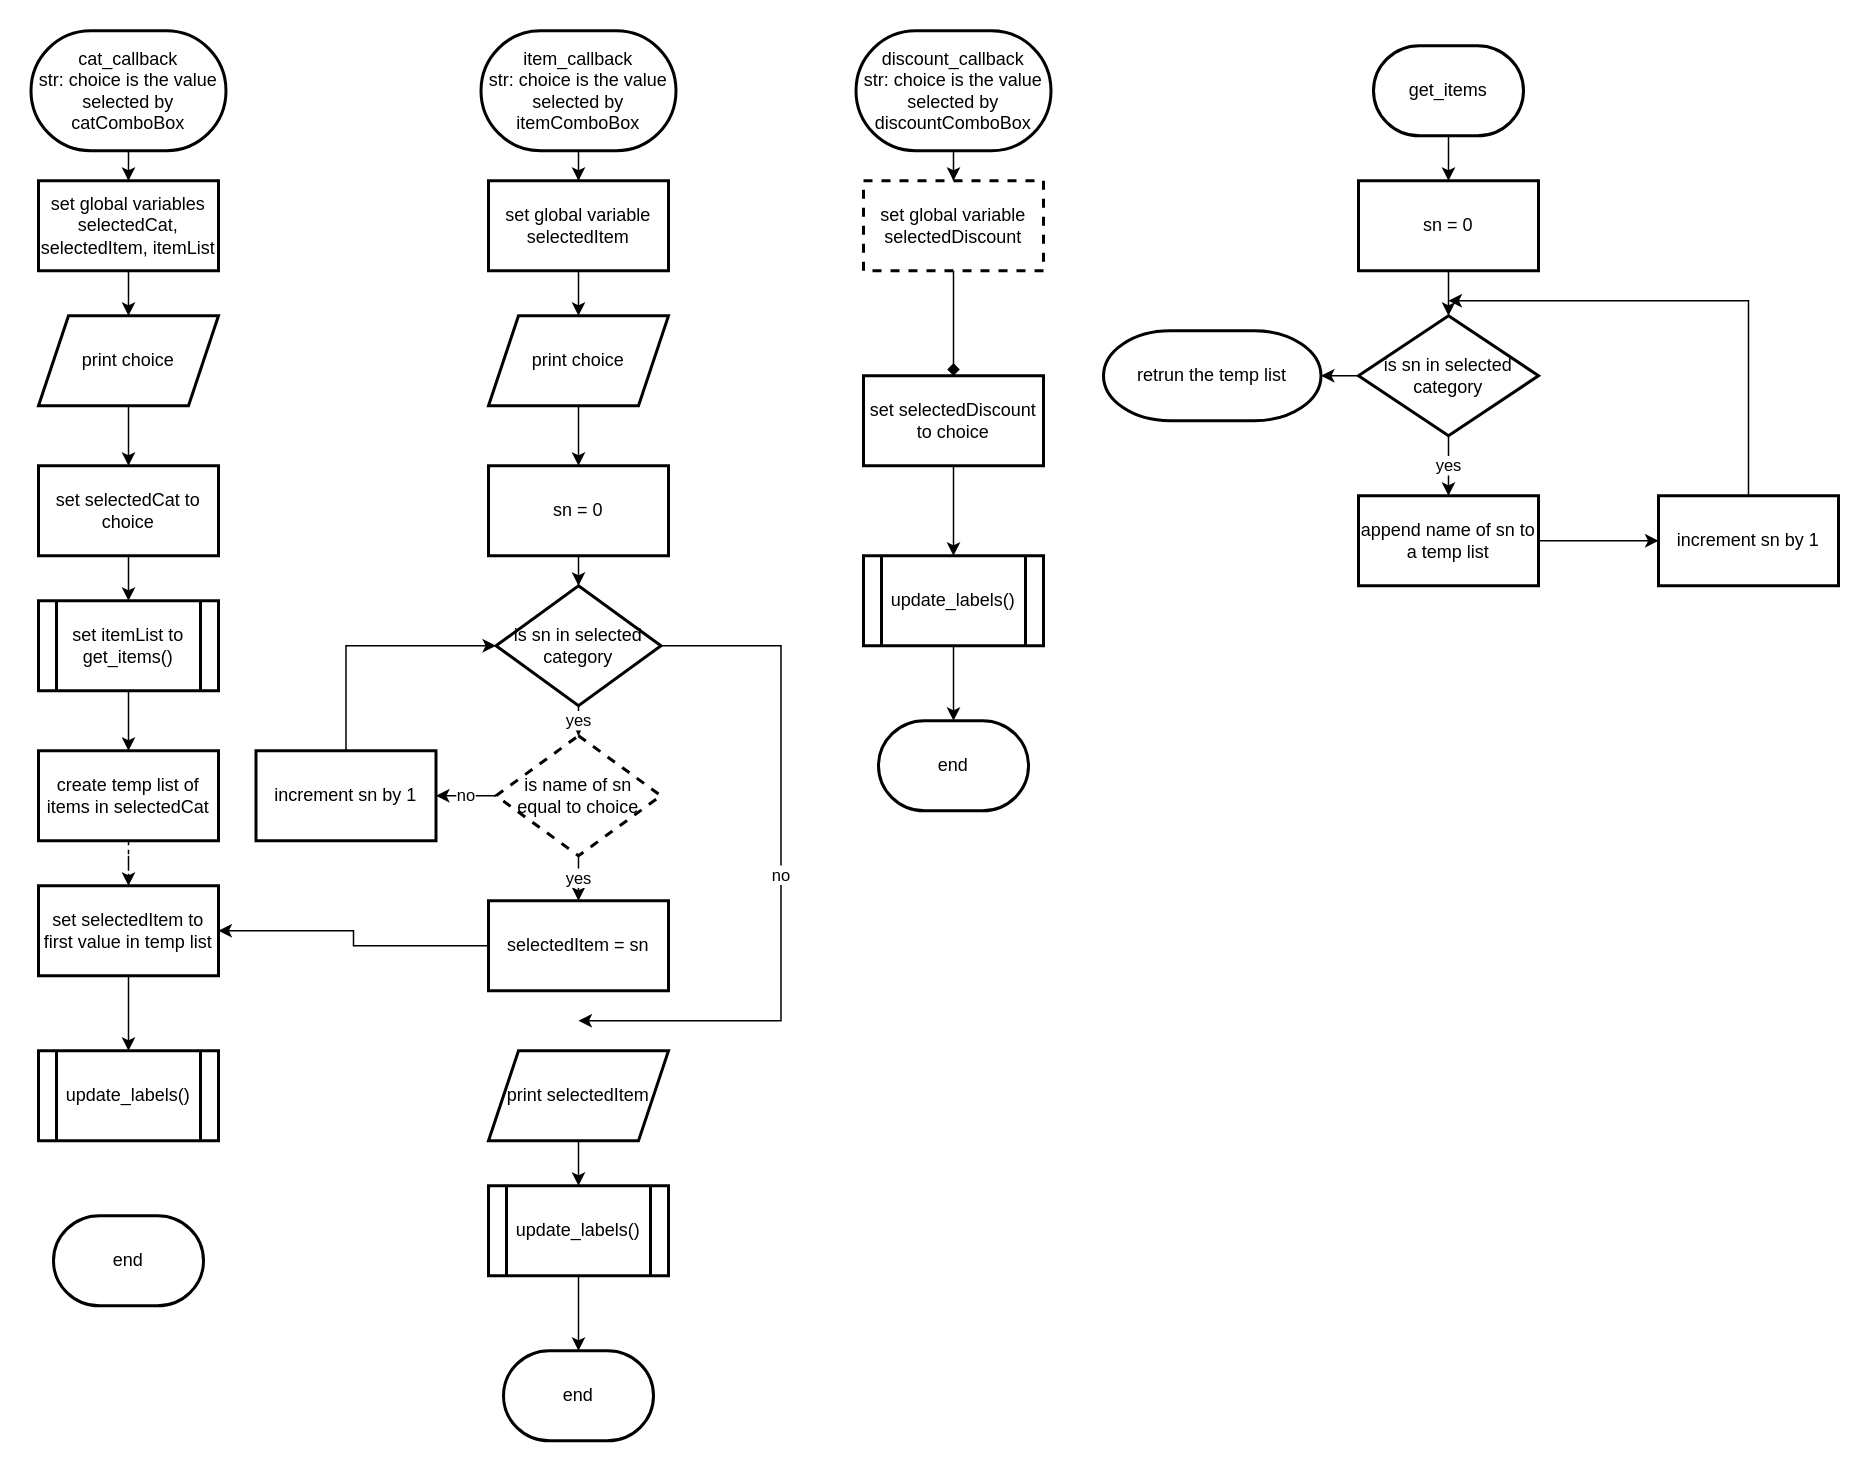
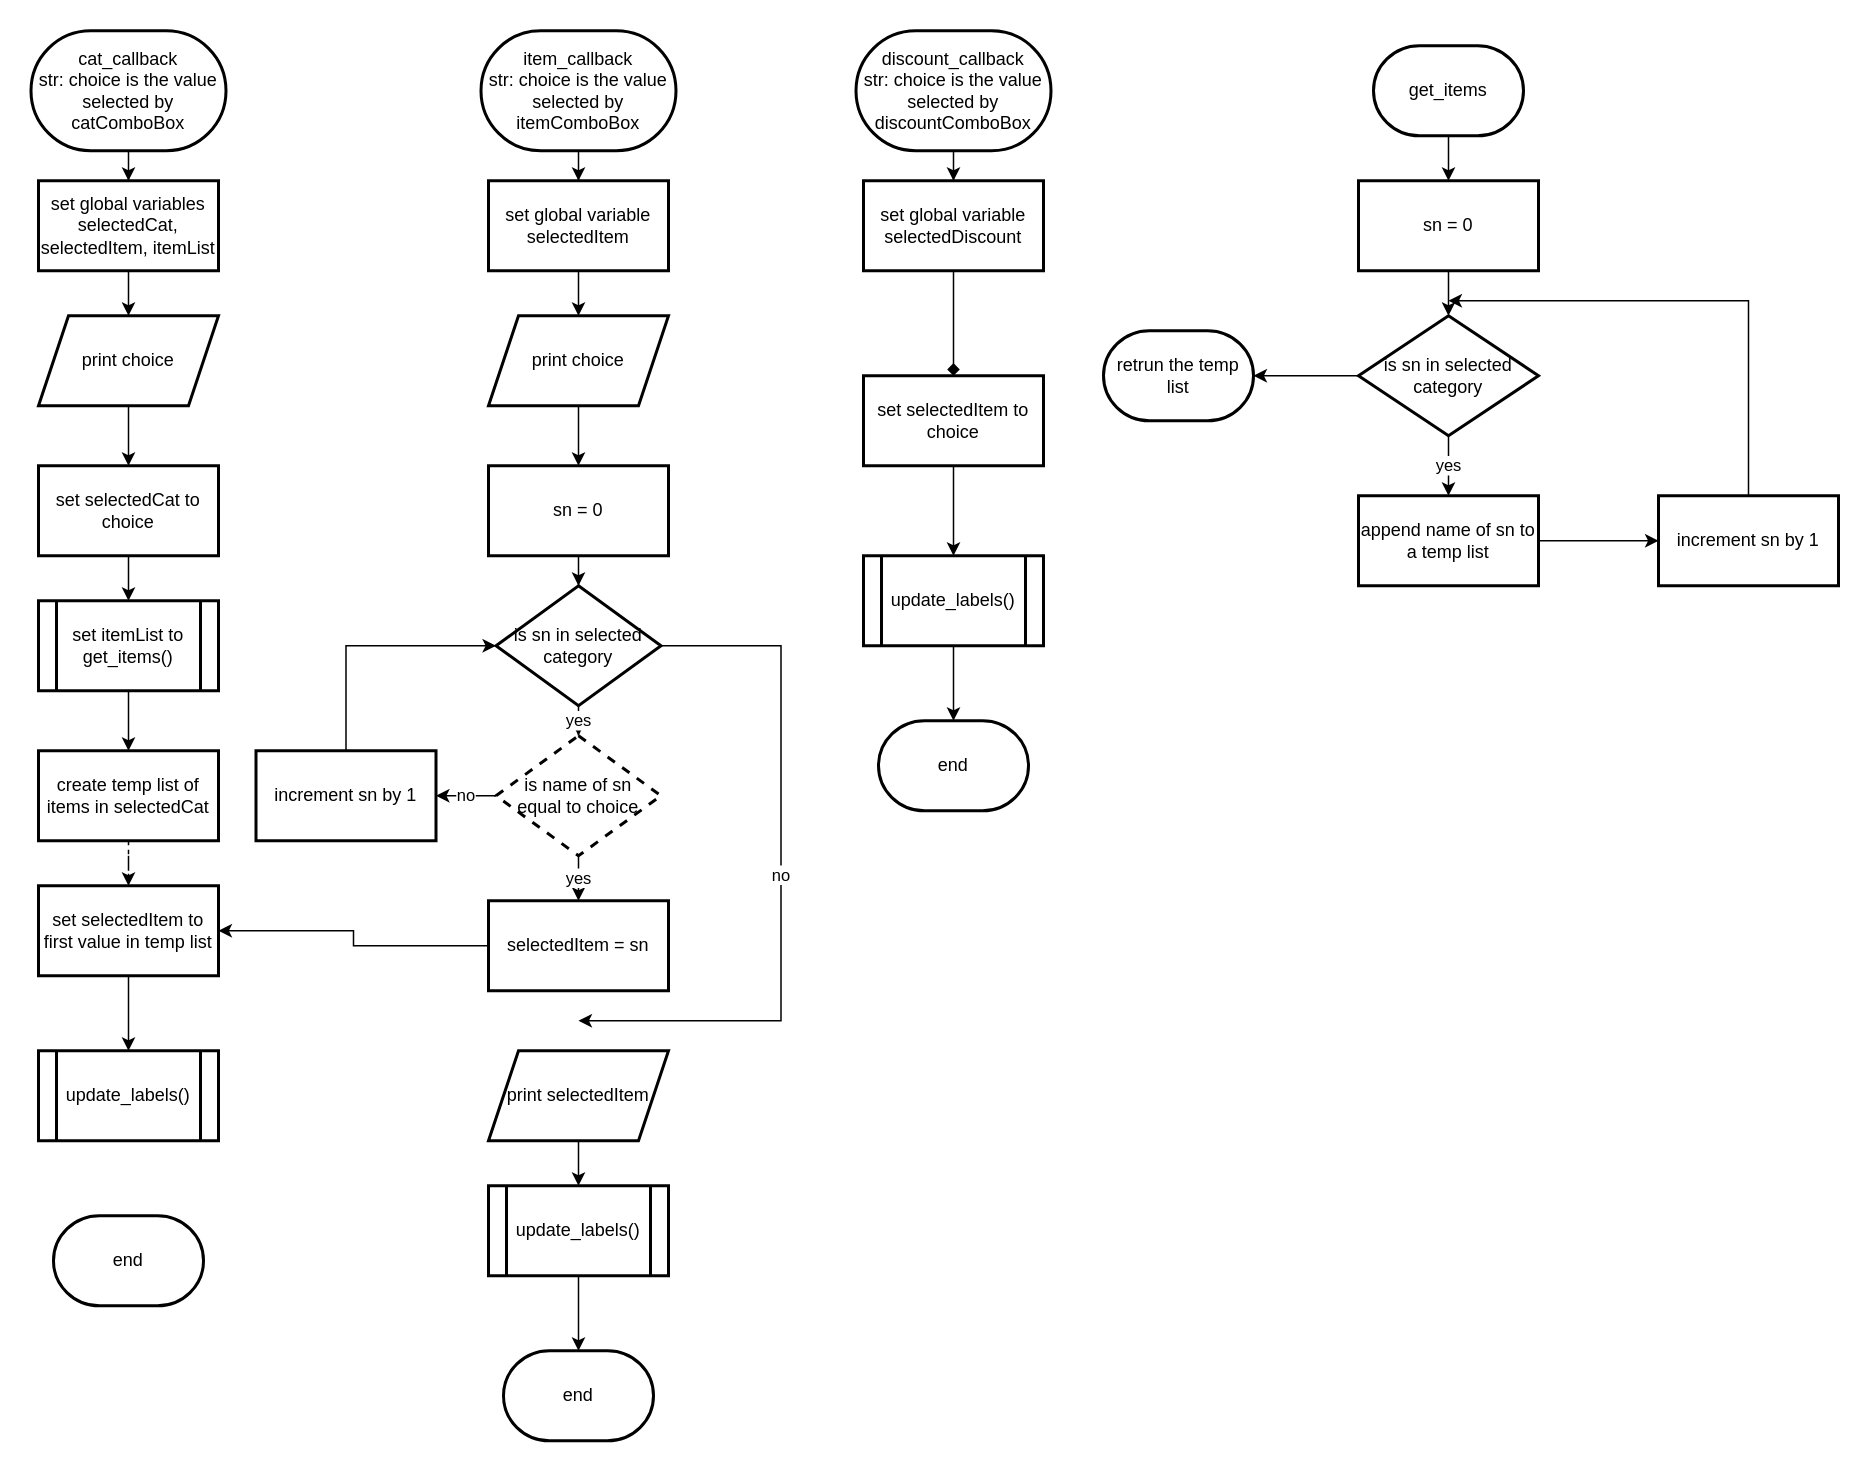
node "set global variable selectedDiscount": style dashed -> solid
node "retrun the temp list": size 218x90 -> 150x90
node "set selectedDiscount to choice": label "set selectedDiscount to choice" -> "set selectedItem to choice"
